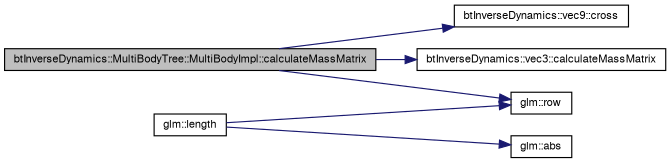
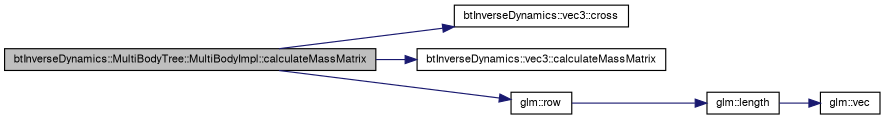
node "btInverseDynamics::vec9::cross": label "btInverseDynamics::vec9::cross" -> "btInverseDynamics::vec3::cross"
edge "glm::length" -> "glm::row": reversed
node "glm::abs": label "glm::abs" -> "glm::vec"
